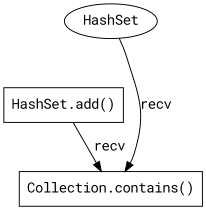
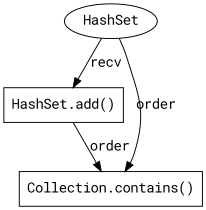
edge "HashSet" -> "HashSet.add()": added, label "recv"
edge "HashSet" -> "Collection.contains()": label "recv" -> "order"
edge "HashSet.add()" -> "Collection.contains()": label "recv" -> "order"
